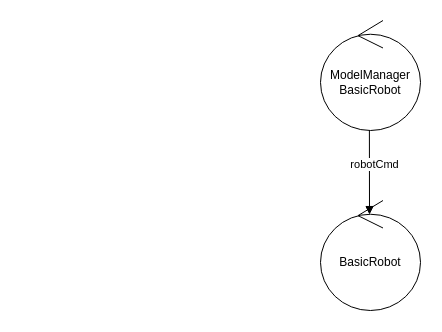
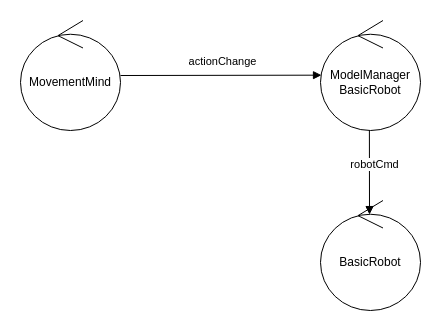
edge "MovementMind" -> "ModelManager BasicRobot": added, label "actionChange"
node "MovementMind": added
